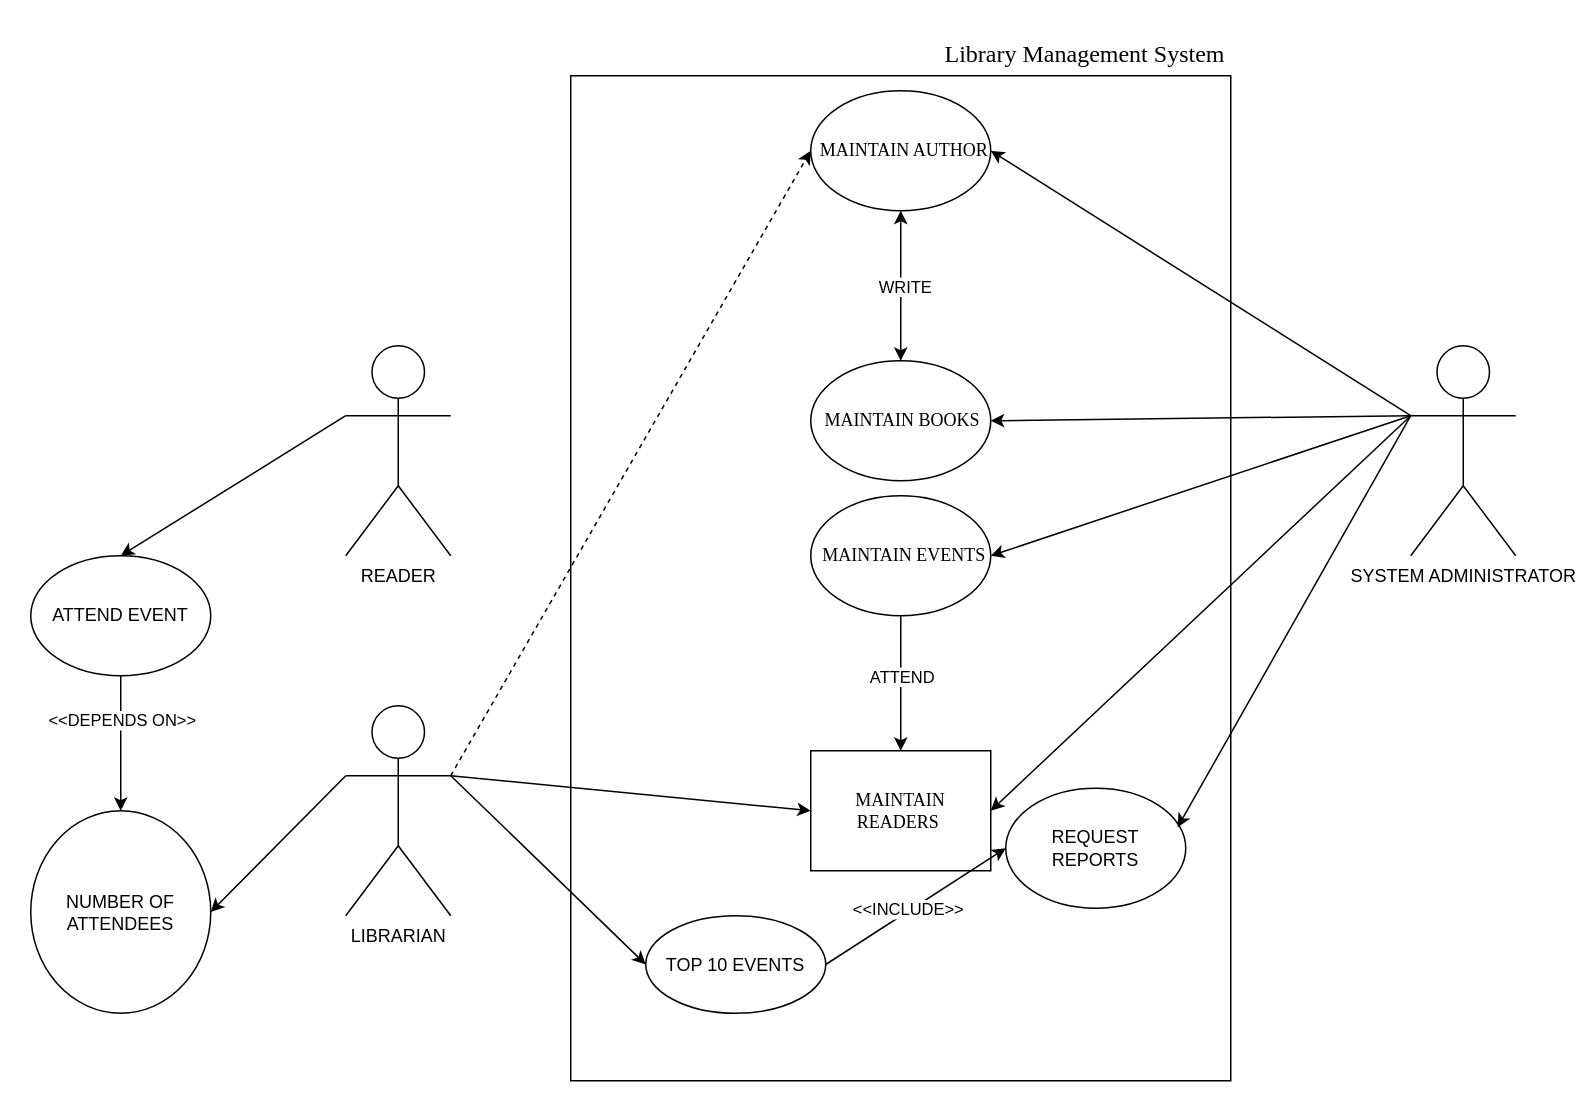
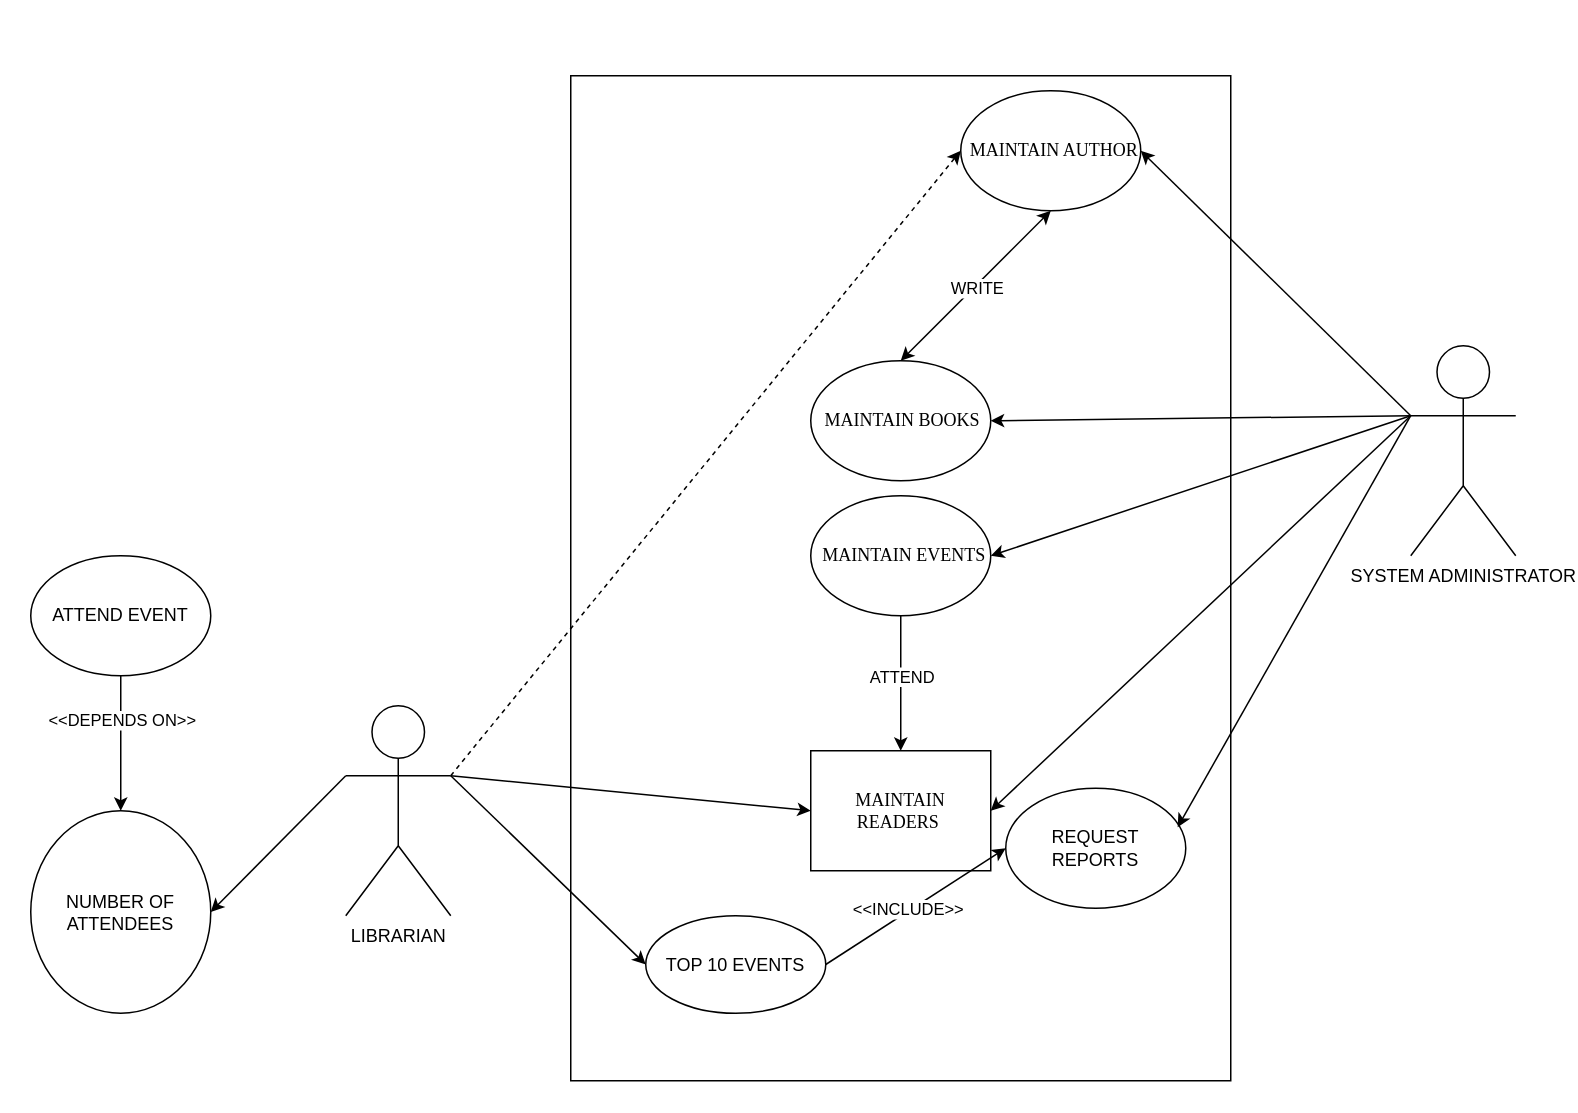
node "Library Management System": removed
node "MAINTAIN AUTHOR": moved (901, 151) -> (1051, 151)
node "READER": removed
edge "READER" -> "ATTEND EVENT": removed
